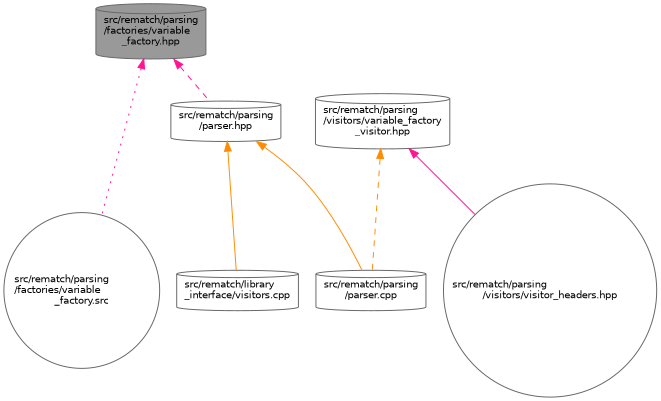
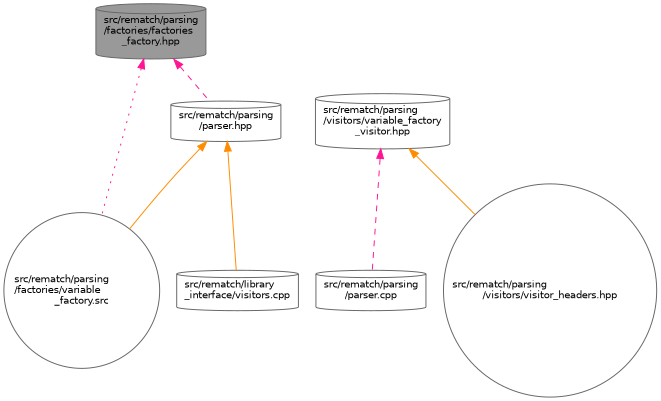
node "src/rematch/parsing /factories/variable _factory.hpp": label "src/rematch/parsing /factories/variable _factory.hpp" -> "src/rematch/parsing /factories/factories _factory.hpp"
edge "src/rematch/parsing /visitors/visitor_headers.hpp" -> "src/rematch/parsing /visitors/variable_factory _visitor.hpp": color deeppink -> darkorange
edge "src/rematch/parsing /parser.cpp" -> "src/rematch/parsing /parser.hpp": now "src/rematch/parsing /factories/variable _factory.src" -> "src/rematch/parsing /parser.hpp"
edge "src/rematch/parsing /parser.cpp" -> "src/rematch/parsing /visitors/variable_factory _visitor.hpp": color darkorange -> deeppink
